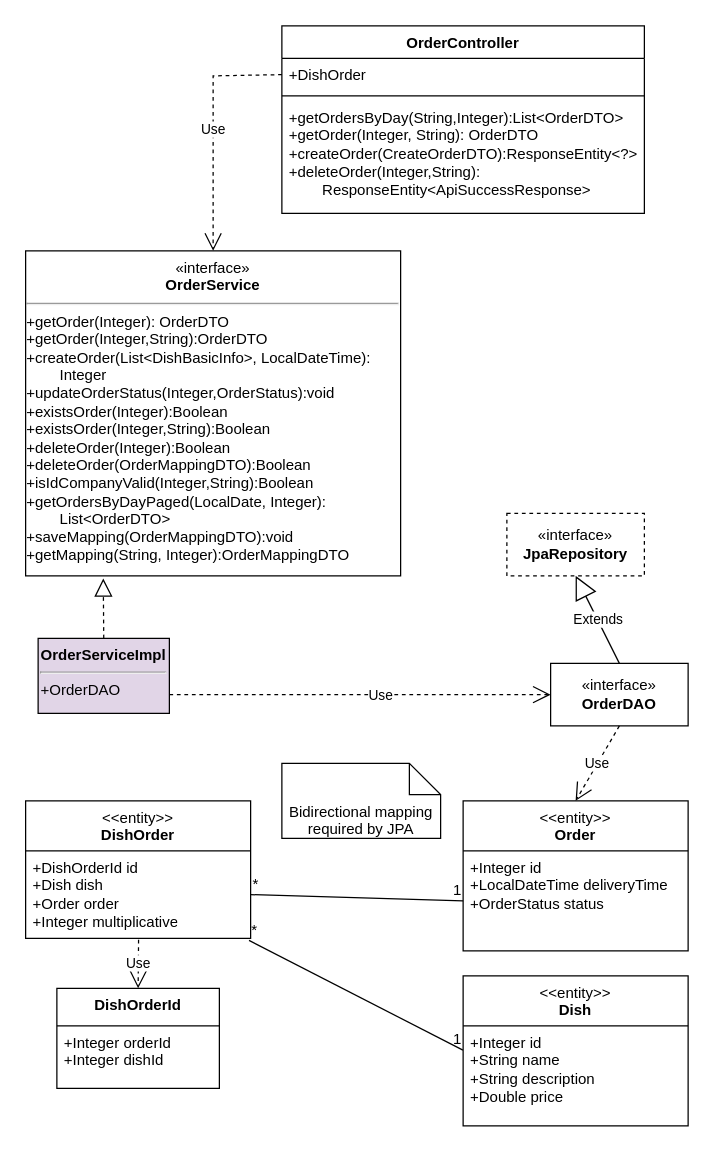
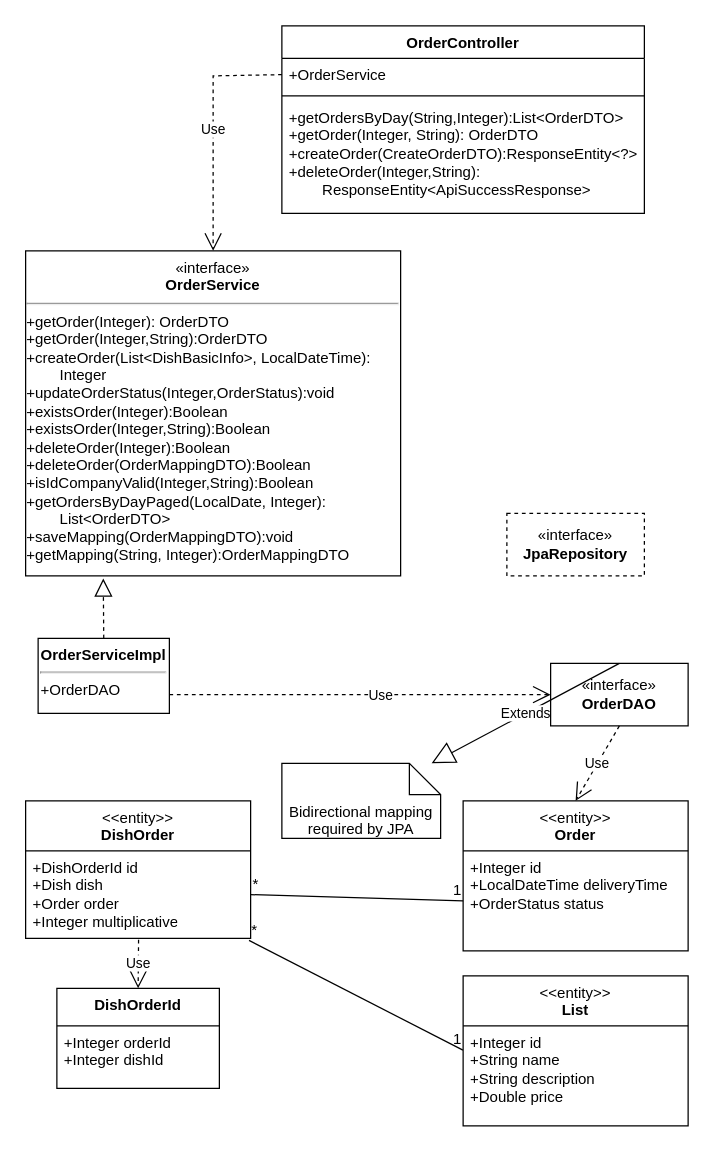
node "+DishOrder": label "+DishOrder" -> "+OrderService"
edge "«interface» OrderDAO" -> "«interface» JpaRepository": now "«interface» OrderDAO" -> "Bidirectional mapping required by JPA"
node "OrderServiceImpl +OrderDAO": fillcolor #e1d5e7 -> #ffffff
node "<<entity>> Dish": label "<<entity>> Dish" -> "<<entity>> List"
